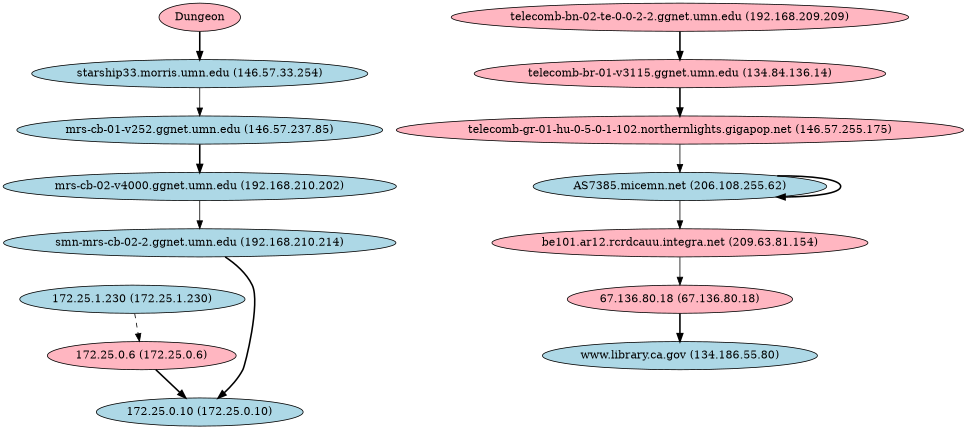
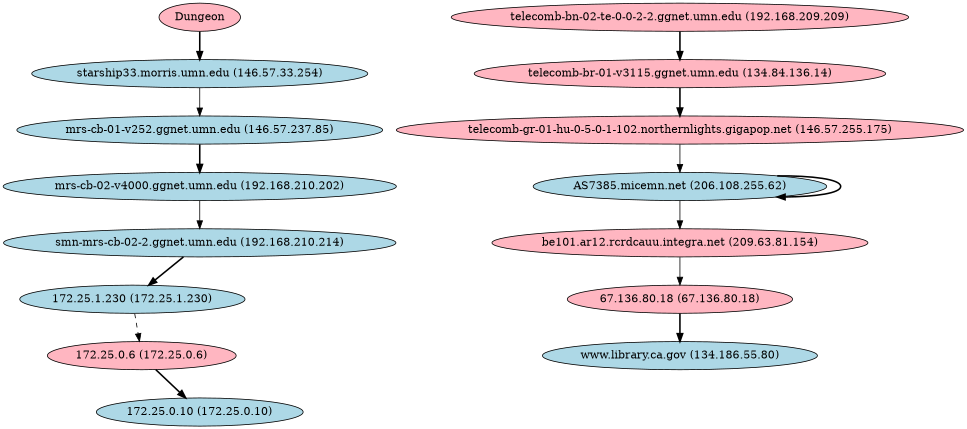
edge "smn-mrs-cb-02-2.ggnet.umn.edu (192.168.210.214)" -> "172.25.0.10 (172.25.0.10)": now "smn-mrs-cb-02-2.ggnet.umn.edu (192.168.210.214)" -> "172.25.1.230 (172.25.1.230)"
